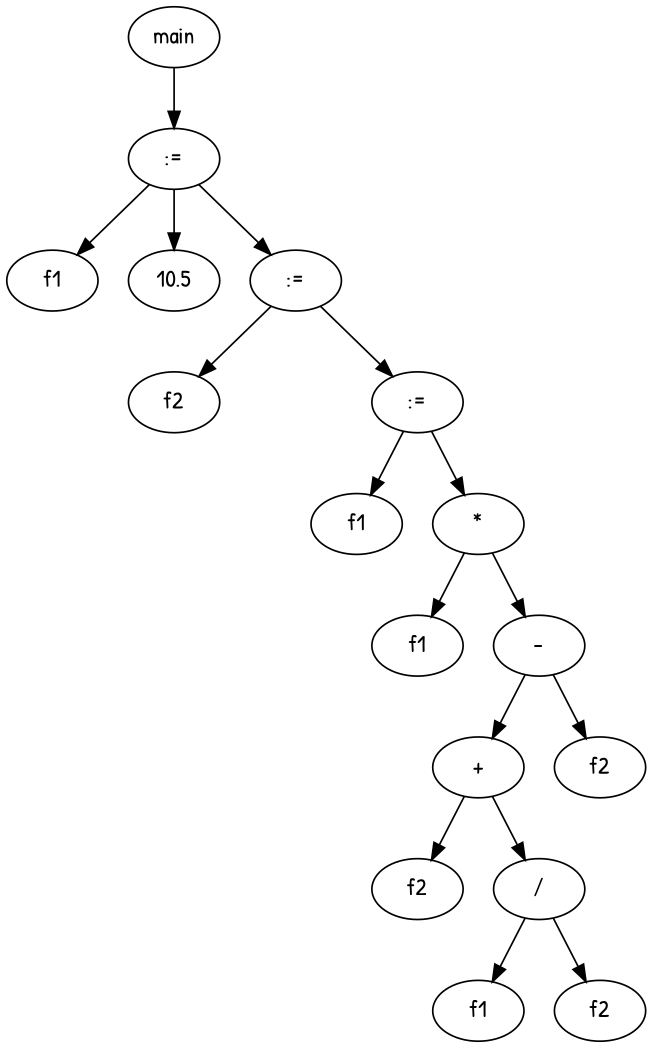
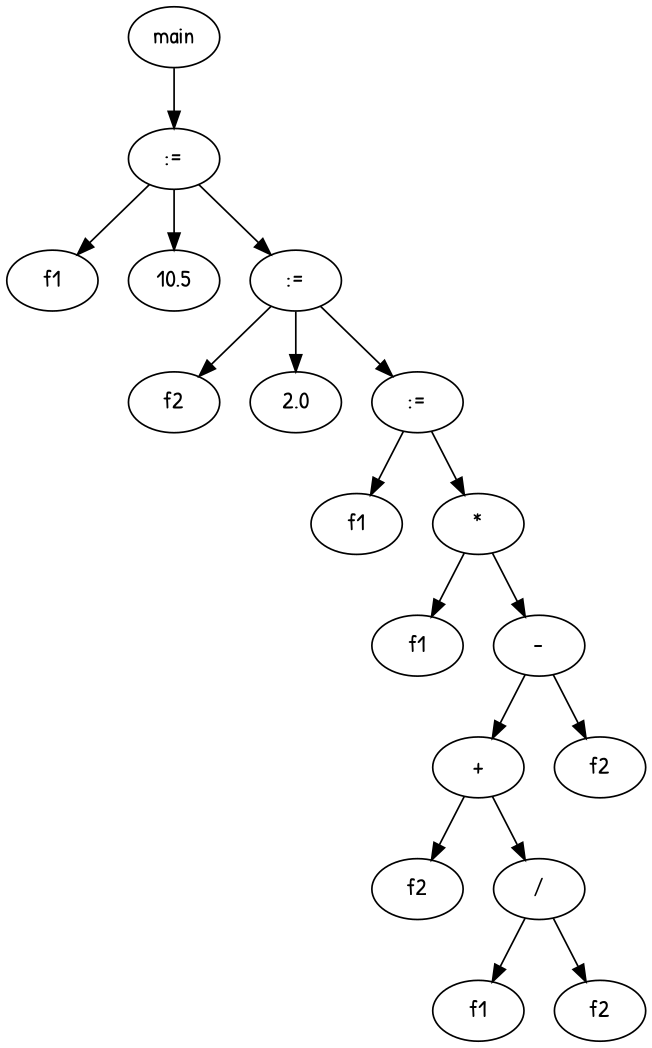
node "2.0": added
